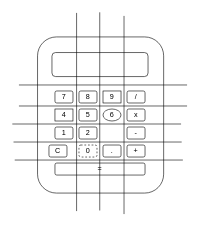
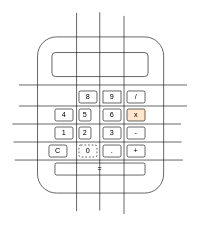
node "7": removed
node "4": shape rectangle -> rounded rectangle
node "5": size 18x12 -> 12x12
node "6": shape ellipse -> rounded rectangle
node "x": fillcolor #ffffff -> #ffe6cc
node "2": size 18x12 -> 12x12
node "3": added
